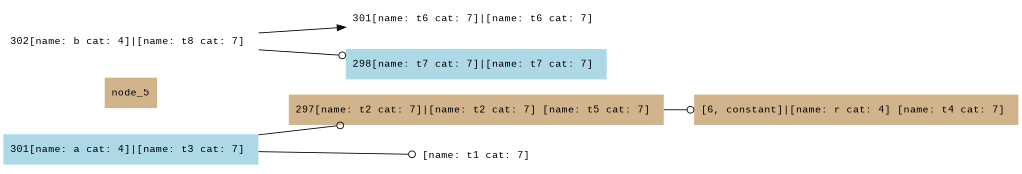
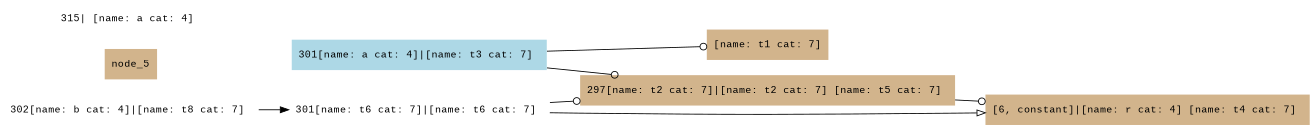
node "315| [name: a cat: 4]": added
node "298[name: t7 cat: 7]|[name: t7 cat: 7]": removed
edge "301[name: t6 cat: 7]|[name: t6 cat: 7]" -> "297[name: t2 cat: 7]|[name: t2 cat: 7] [name: t5 cat: 7]": added
edge "301[name: t6 cat: 7]|[name: t6 cat: 7]" -> "[6, constant]|[name: r cat: 4] [name: t4 cat: 7]": added
node "[name: t1 cat: 7]": fillcolor white -> tan
